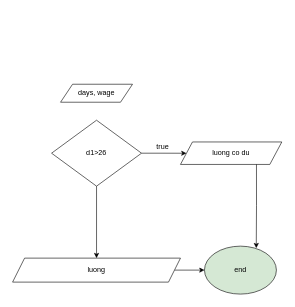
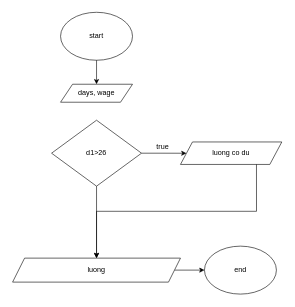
node "start": added
edge "start" -> "days, wage": added
edge "luong co du" -> "end": now "luong co du" -> "luong"
node "end": fillcolor #d5e8d4 -> #ffffff
